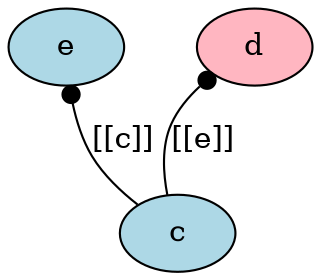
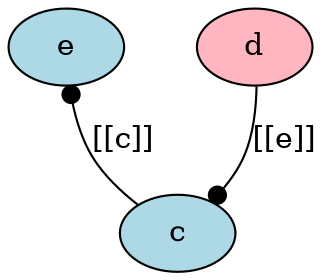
edge "c" -> "d": reversed
